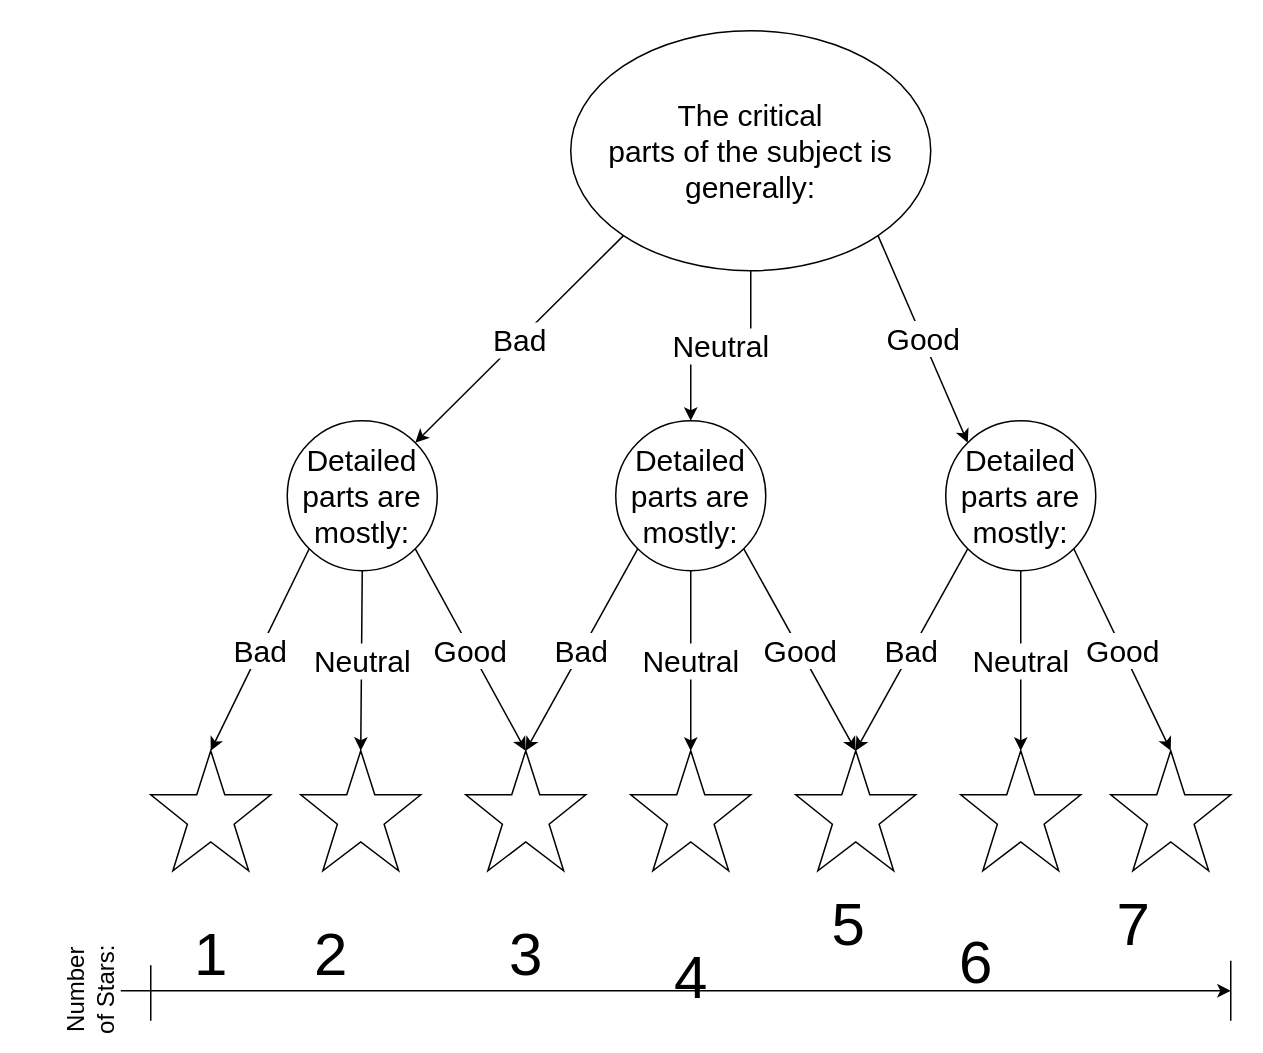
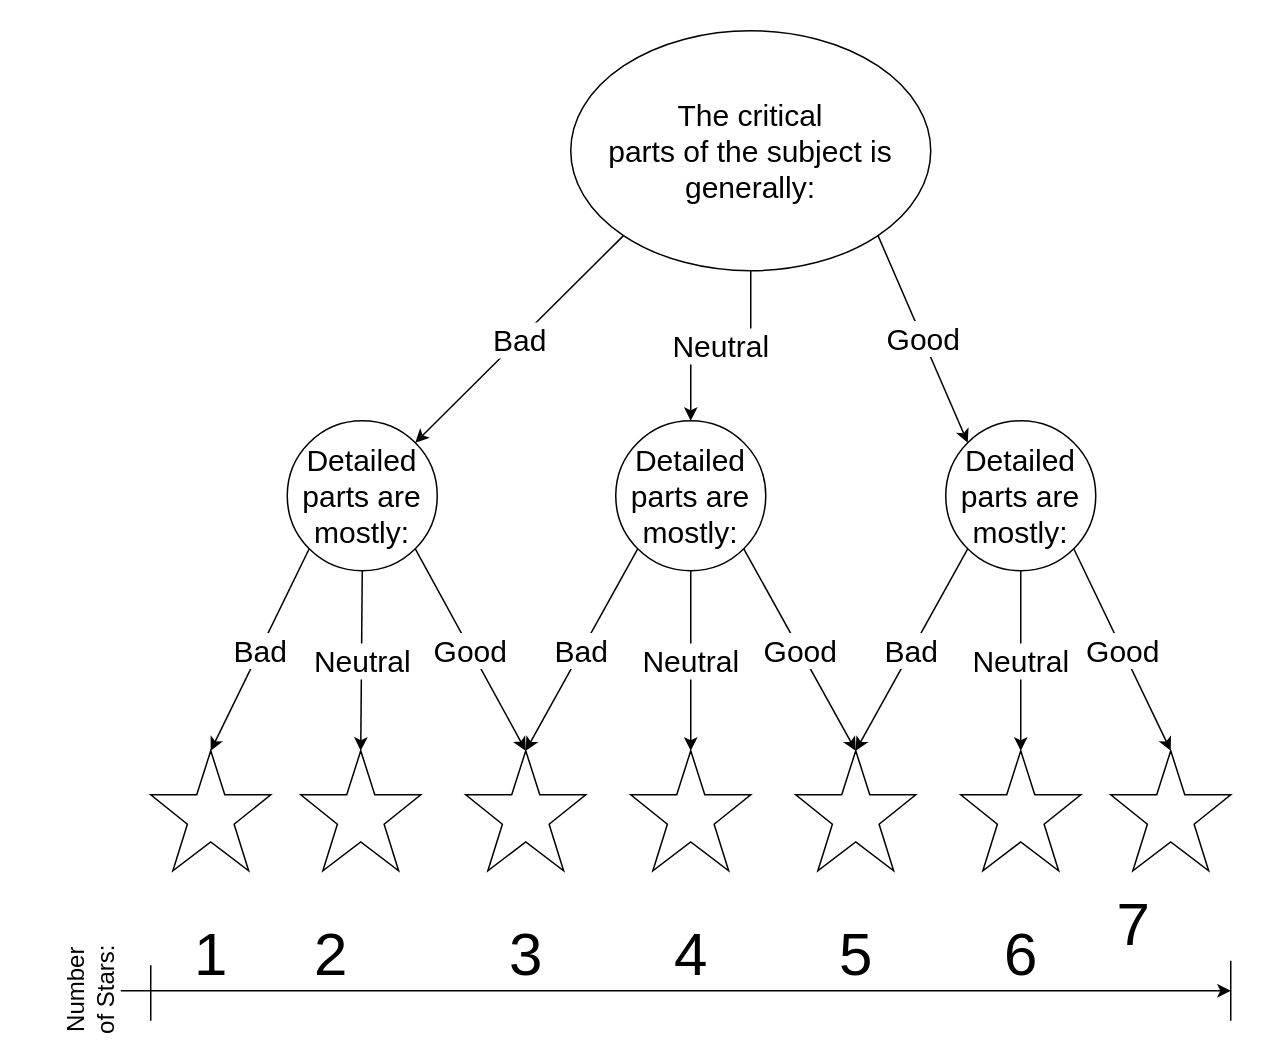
node "5": moved (848, 923) -> (856, 953)
node "6": moved (976, 961) -> (1021, 953)
node "4": moved (691, 976) -> (691, 953)
